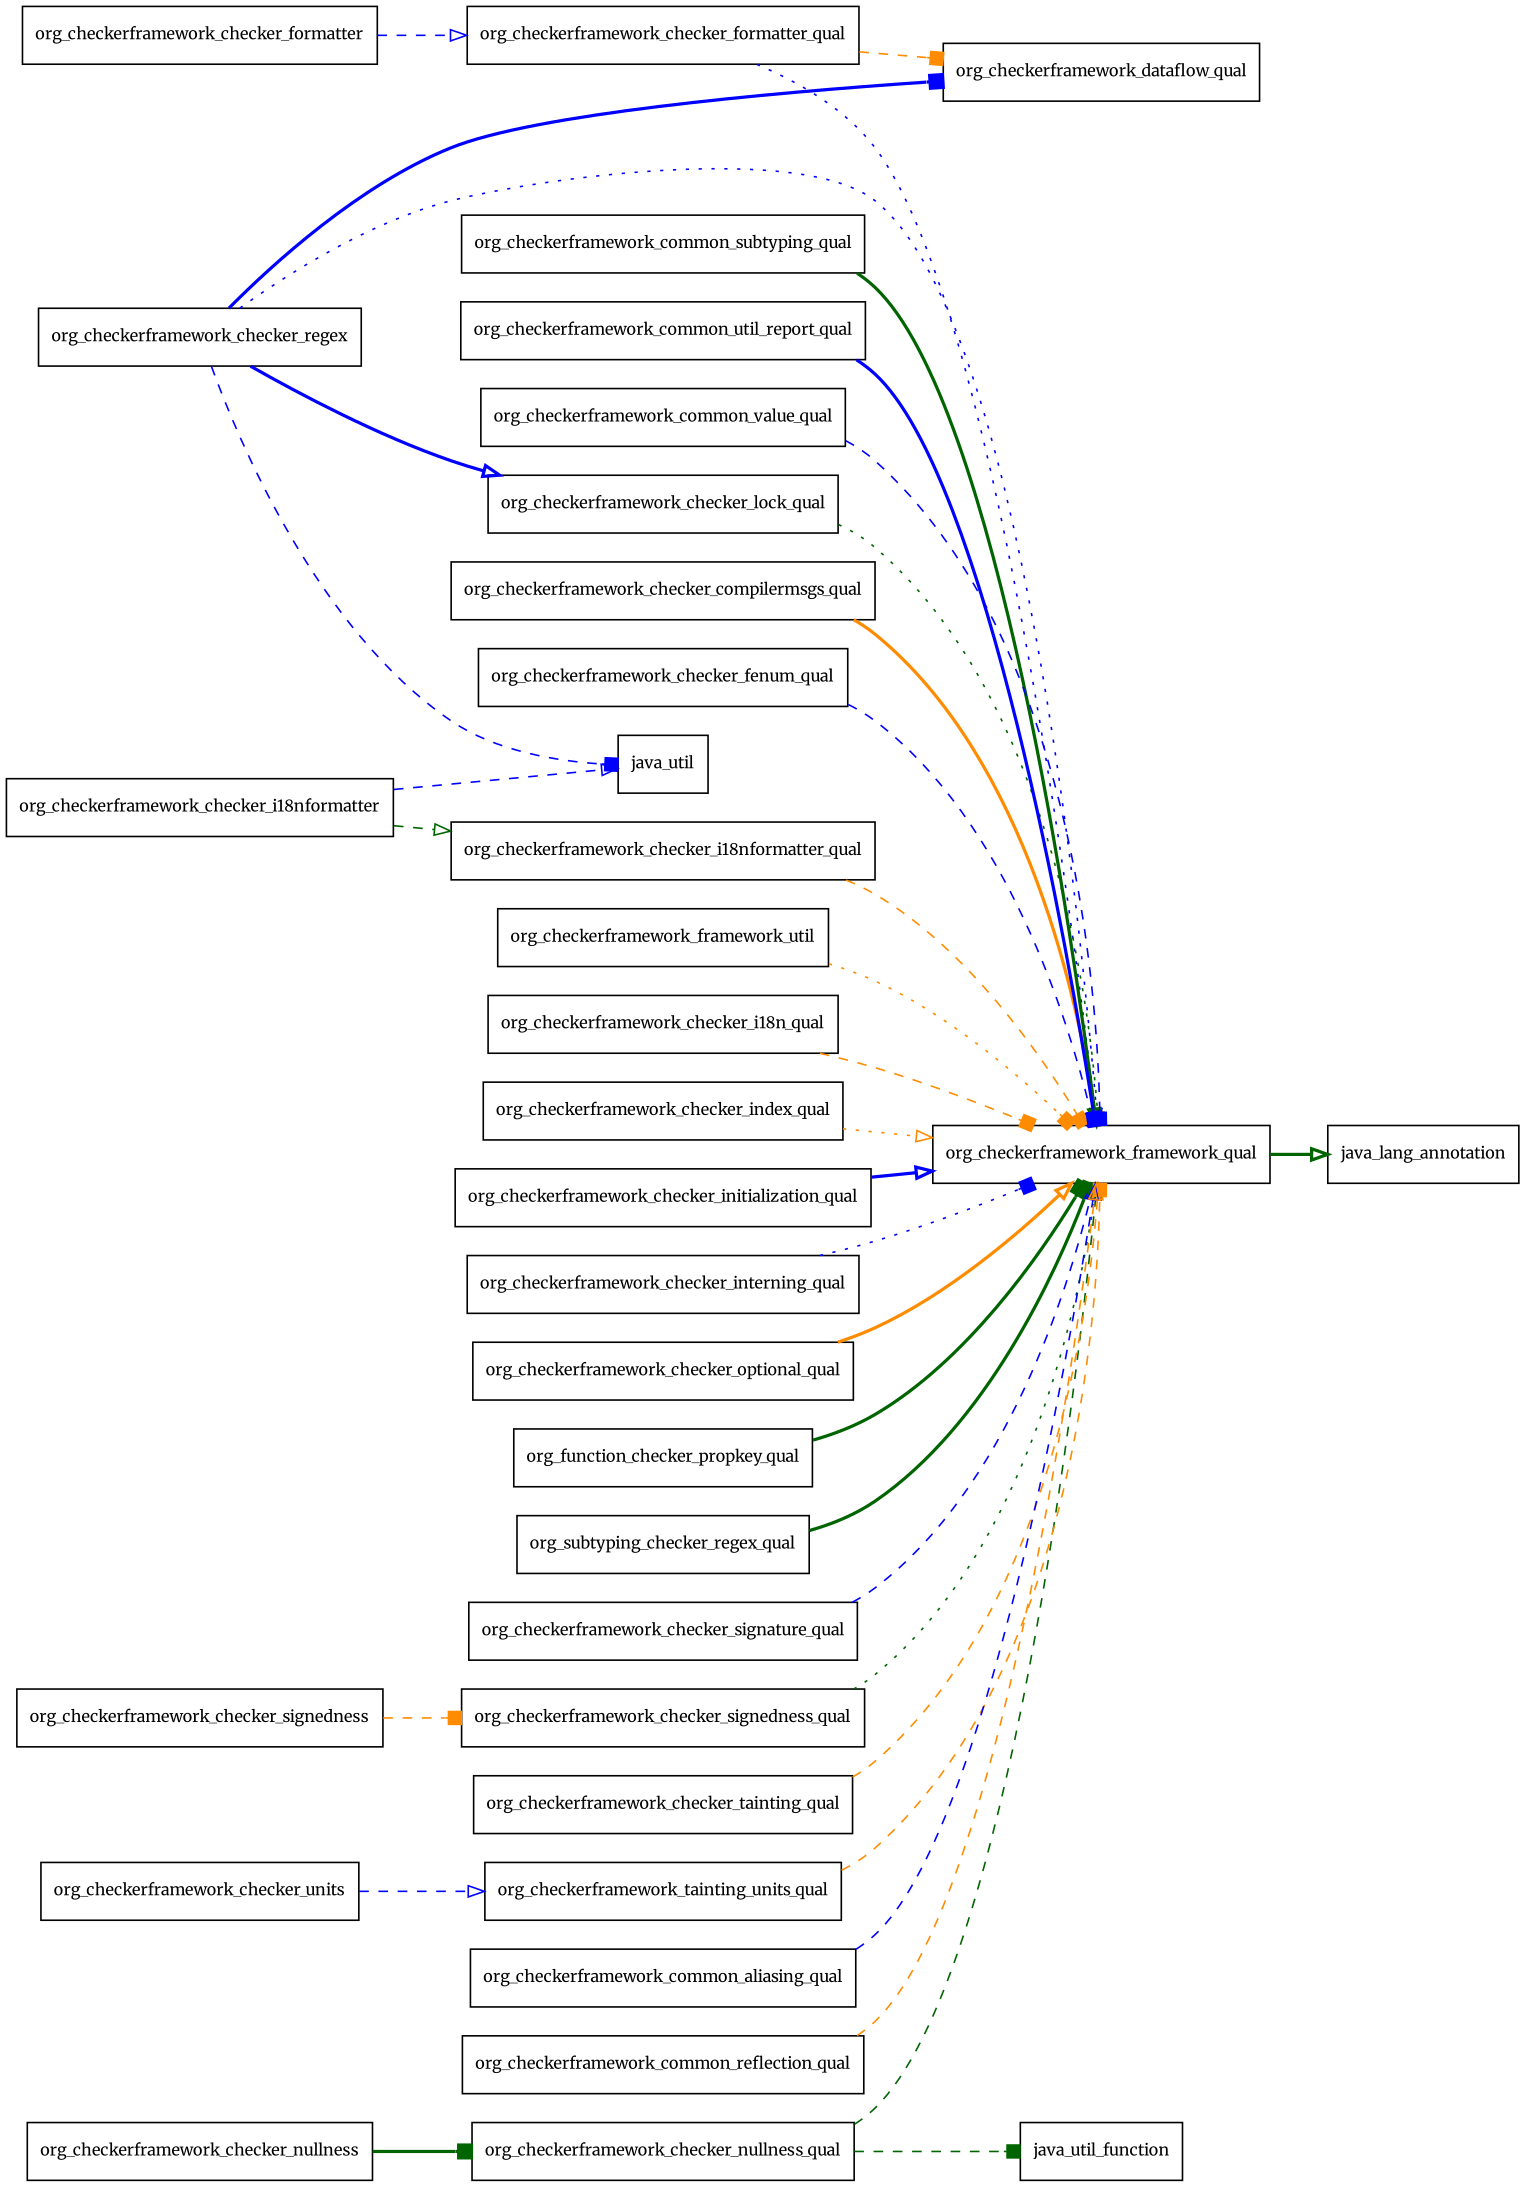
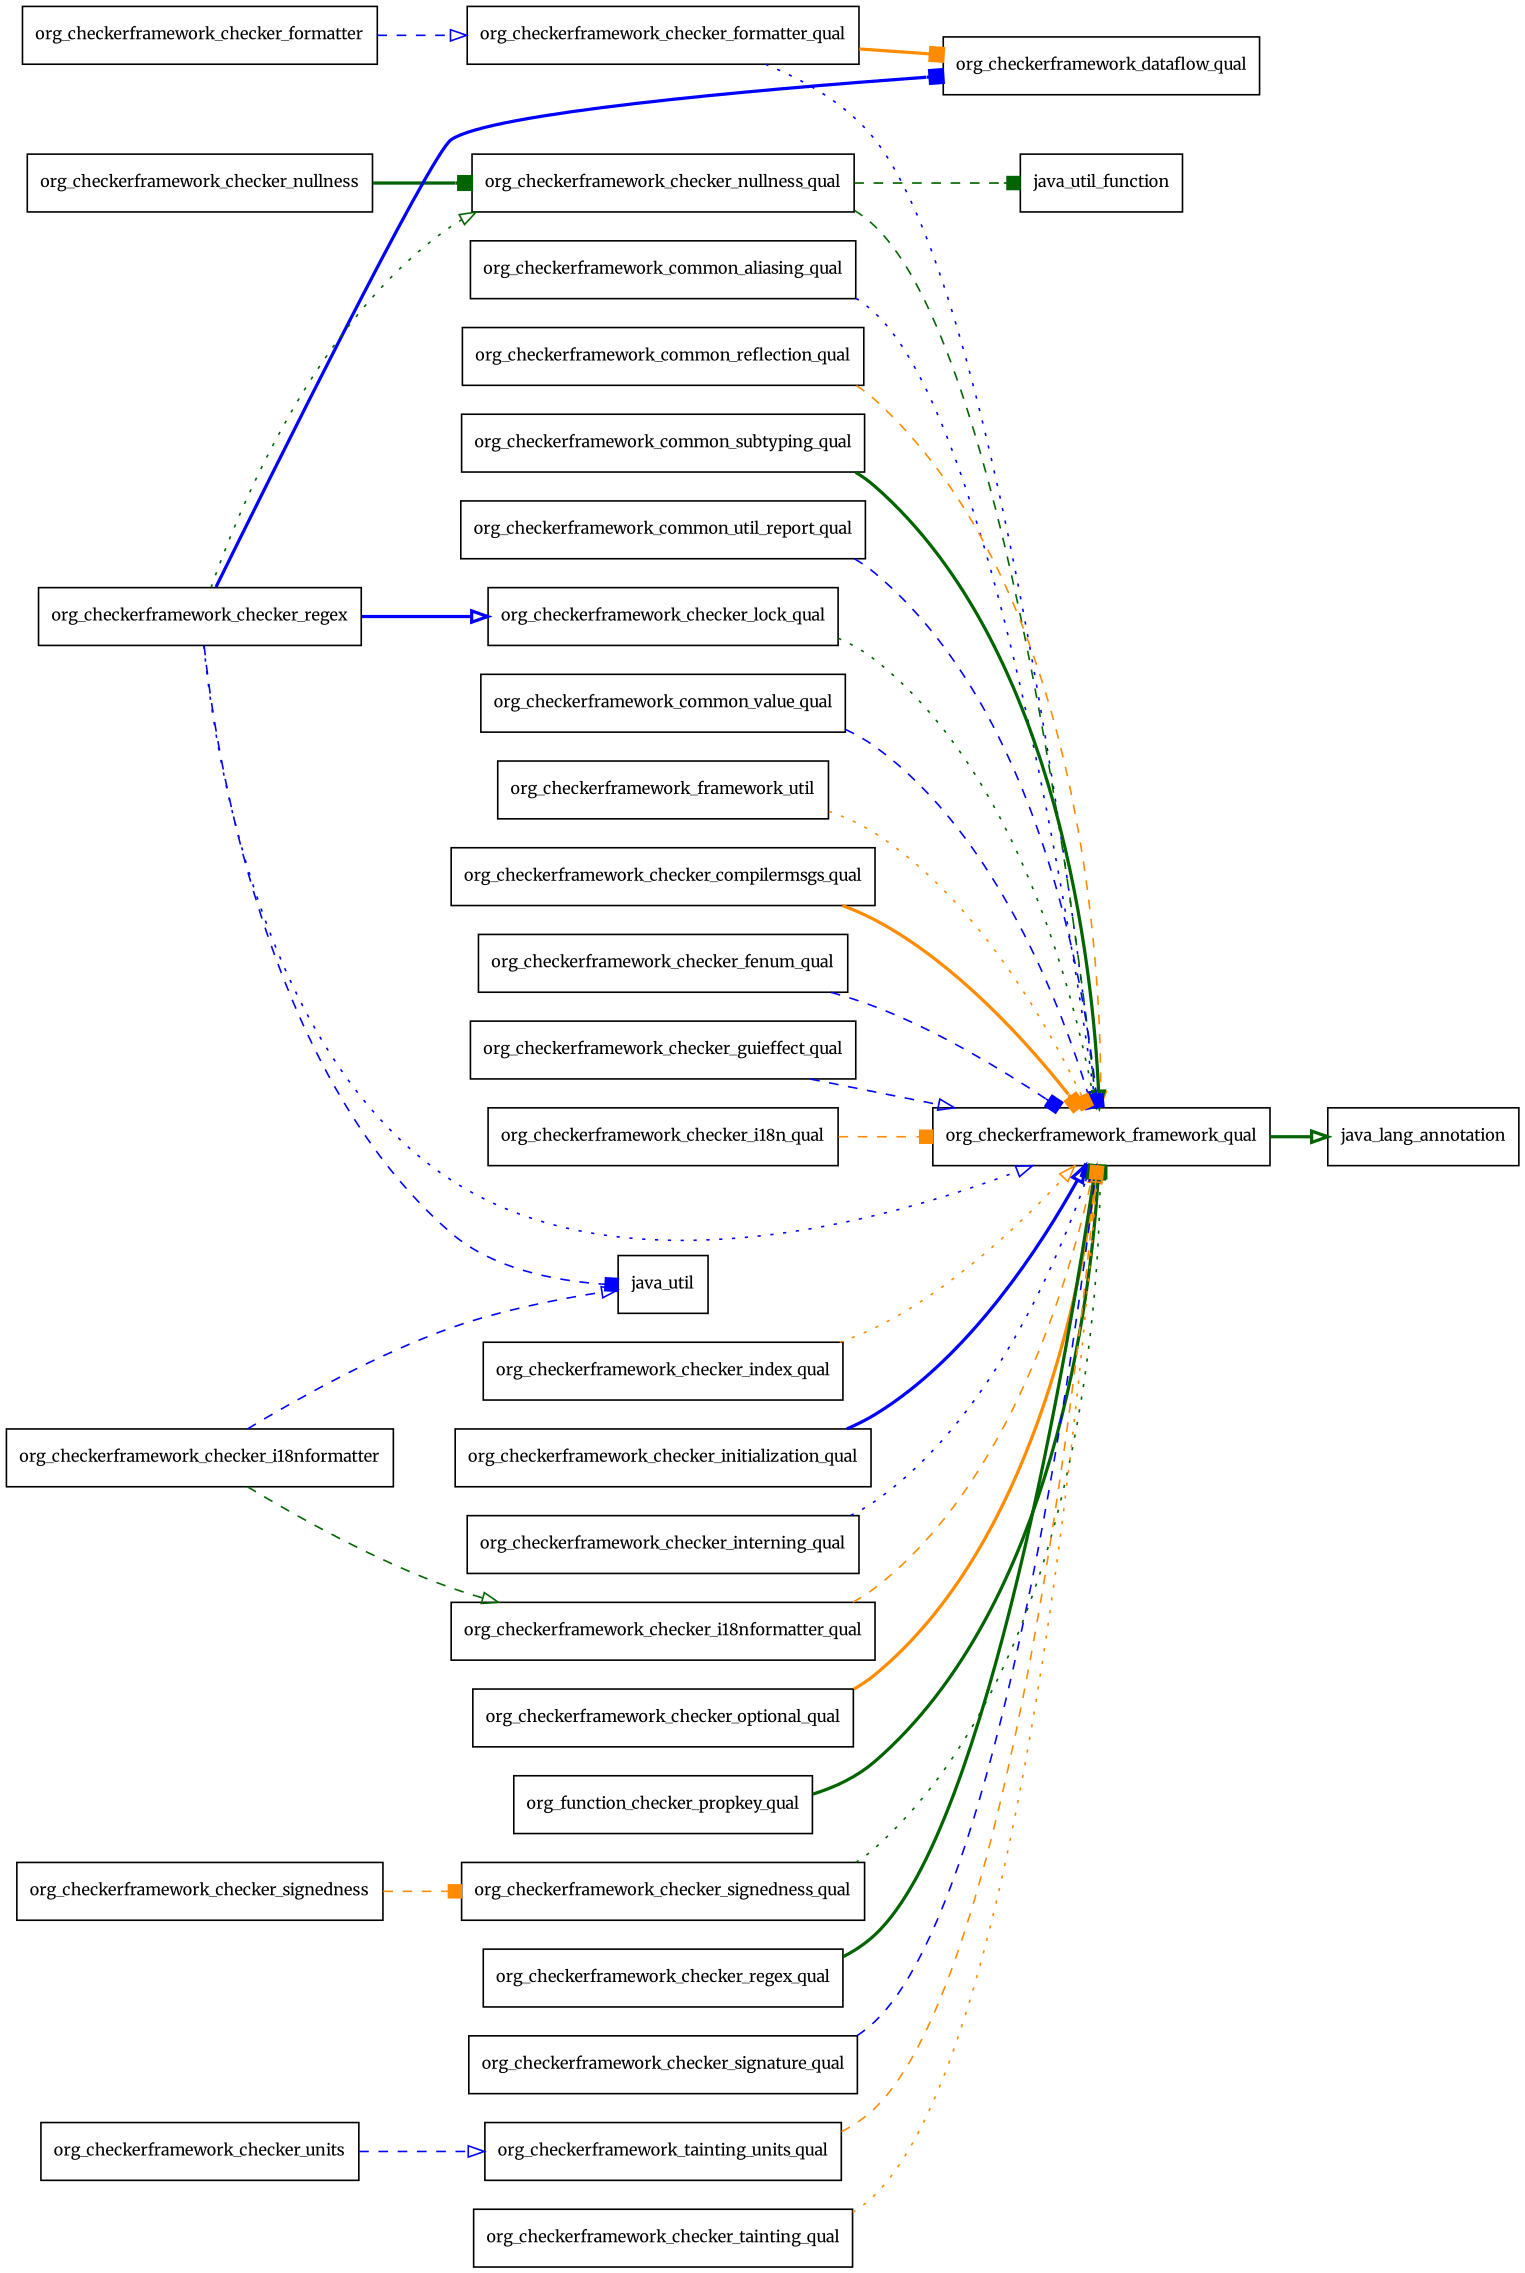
edge "org_checkerframework_checker_formatter_qual" -> "org_checkerframework_dataflow_qual": style dashed -> bold
edge "org_checkerframework_checker_regex" -> "org_checkerframework_checker_nullness_qual": added
edge "org_checkerframework_common_util_report_qual" -> "org_checkerframework_framework_qual": style bold -> dashed
node "org_checkerframework_checker_guieffect_qual": added
node "org_subtyping_checker_regex_qual": label "org_subtyping_checker_regex_qual" -> "org_checkerframework_checker_regex_qual"
edge "org_checkerframework_checker_tainting_qual" -> "org_checkerframework_framework_qual": style dashed -> dotted
edge "org_checkerframework_common_aliasing_qual" -> "org_checkerframework_framework_qual": style dashed -> dotted
